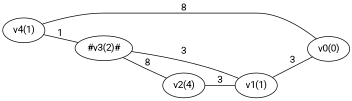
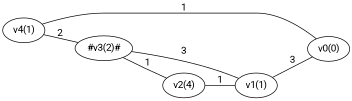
edge "v4(1)" -- "v0(0)": label "8" -> "1"
edge "v4(1)" -- "#v3(2)#": label "1" -> "2"
edge "#v3(2)#" -- "v2(4)": label "8" -> "1"
edge "v2(4)" -- "v1(1)": label "3" -> "1"
